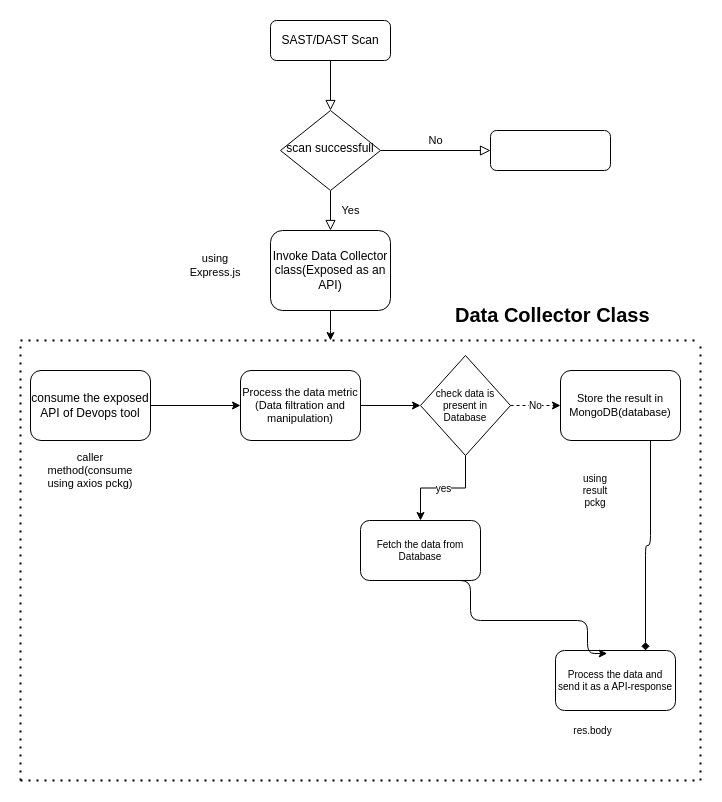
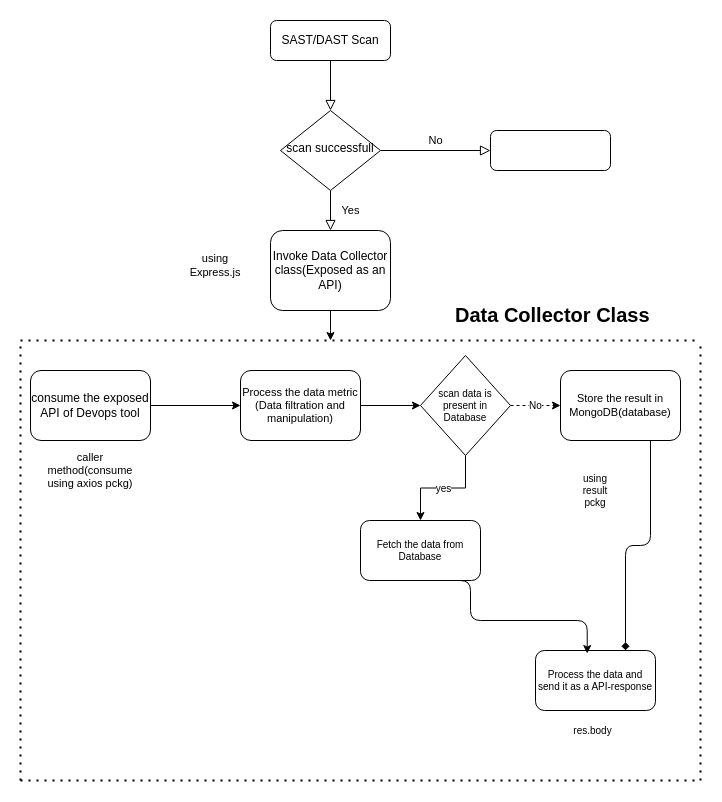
node "check data is present in Database": label "check data is present in Database" -> "scan data is present in Database"
node "Process the data and send it as a API-response": moved (616, 681) -> (596, 681)
